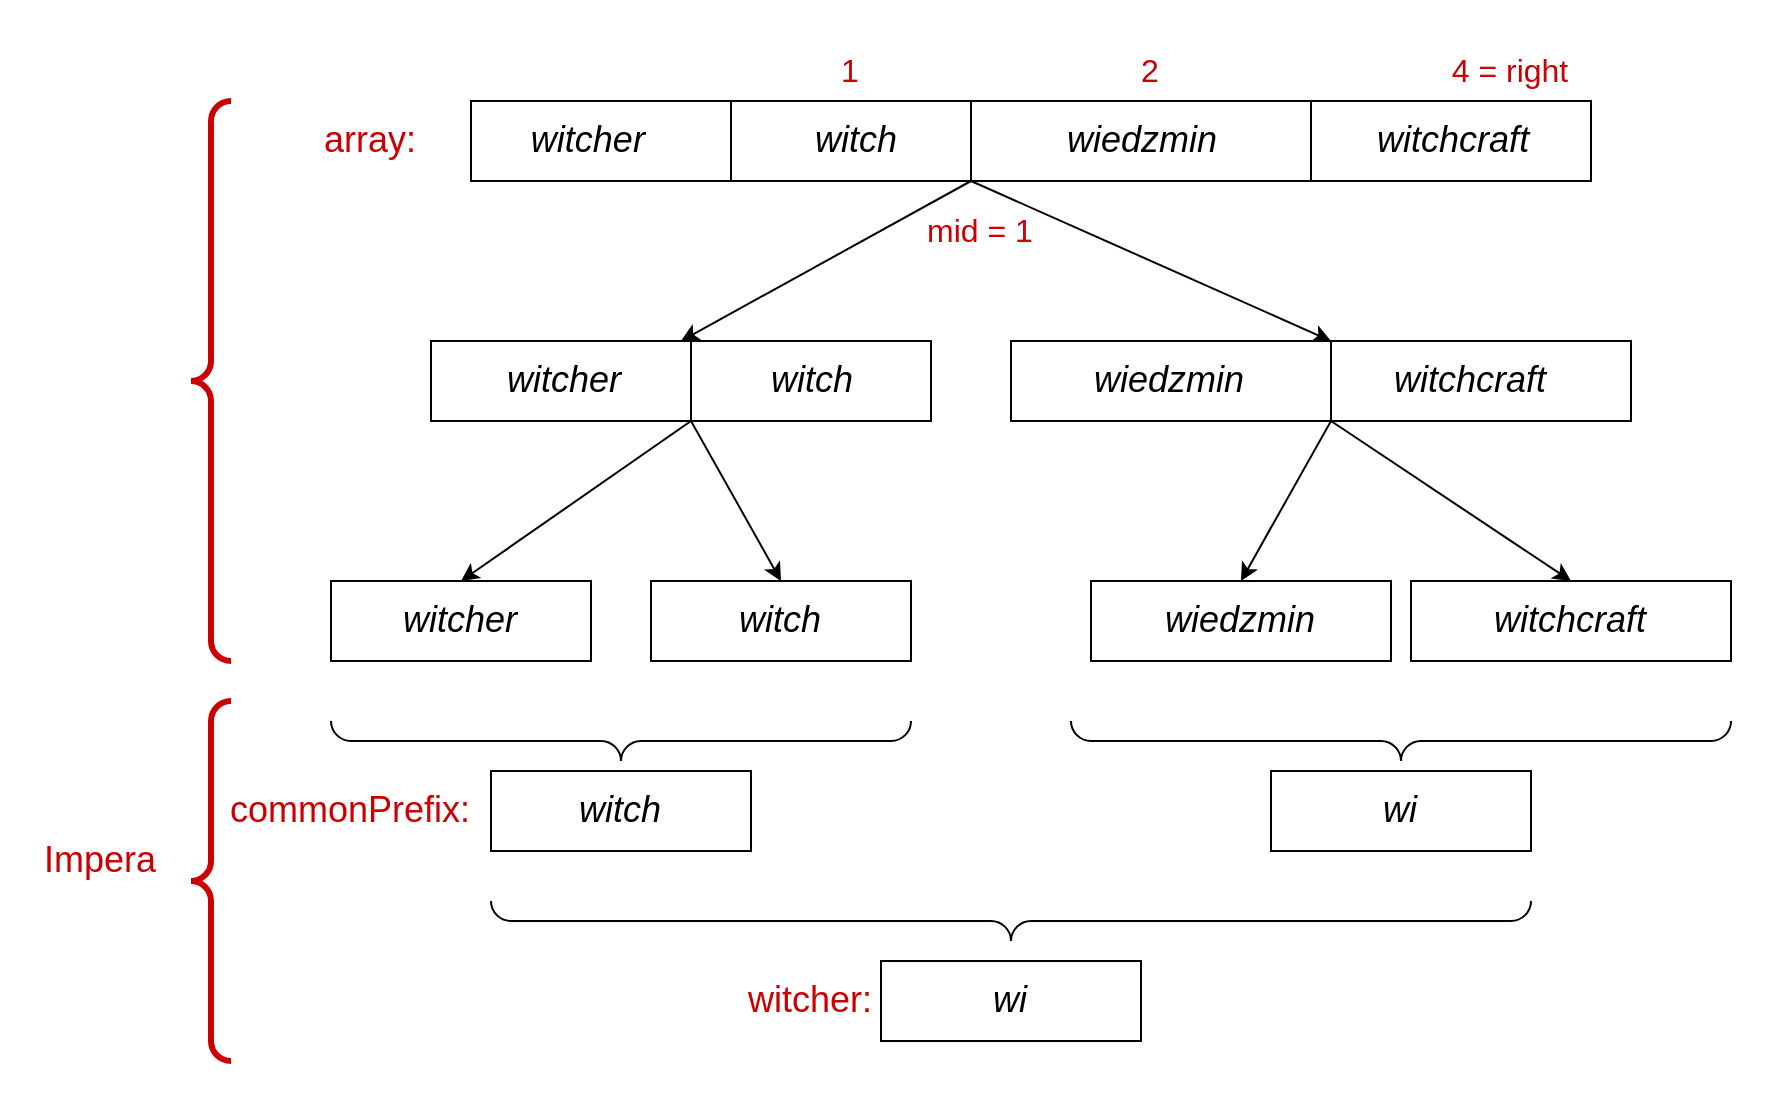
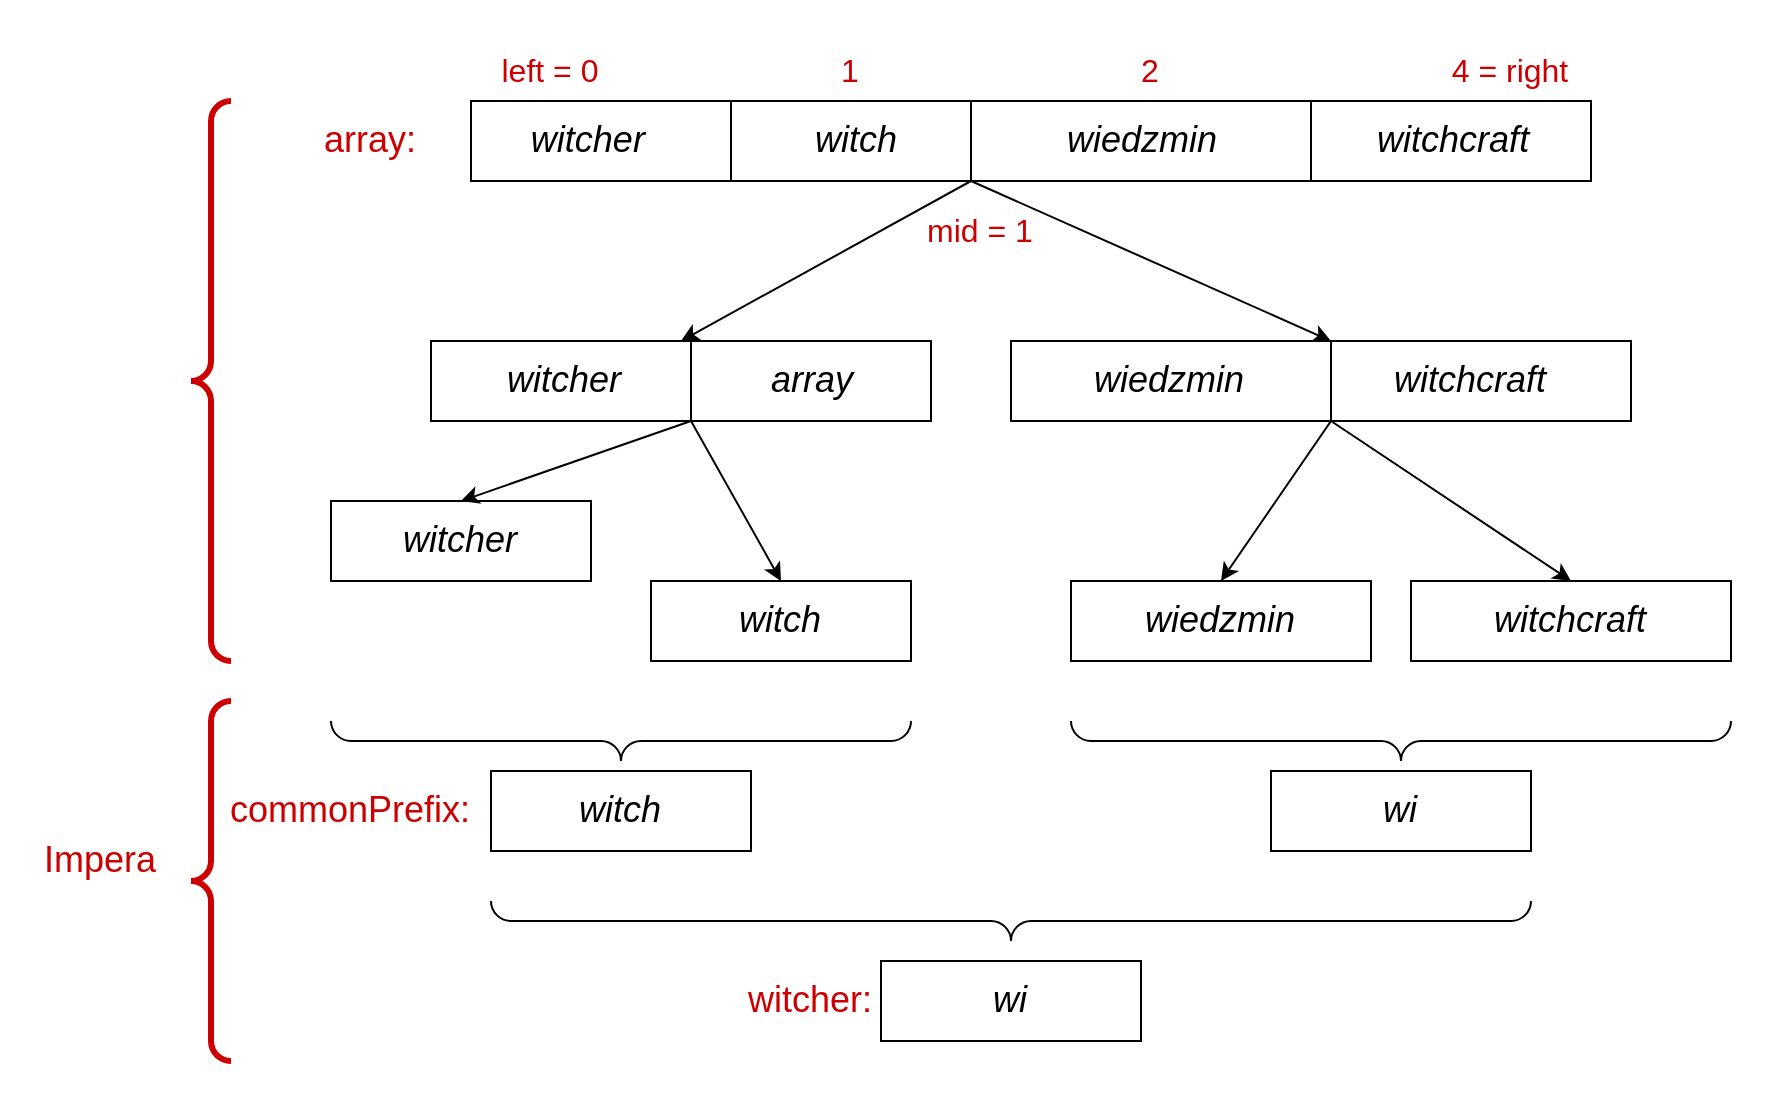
node "left = 0": added
node "witcher witch": label "witcher witch" -> "witcher array"
node "witcher": moved (461, 621) -> (461, 541)
node "wiedzmin": moved (1241, 621) -> (1221, 621)
